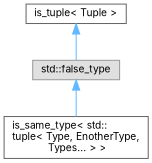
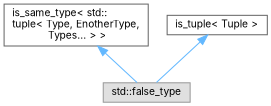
edge "is_same_type< std:: tuple< Type, EnotherType, Types... > >" -> "std::false_type": reversed
